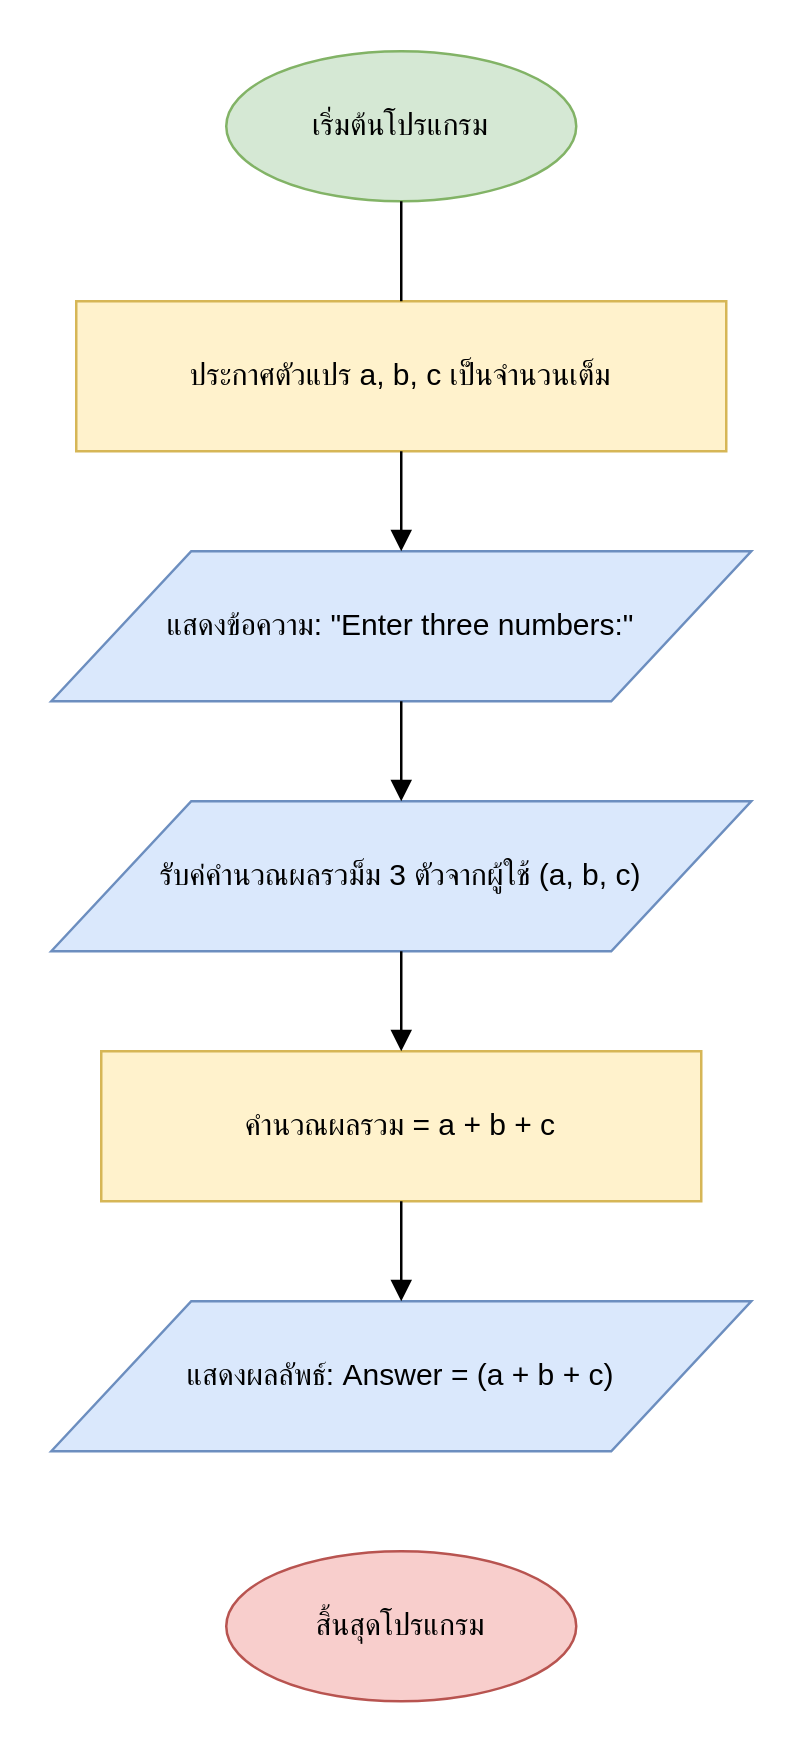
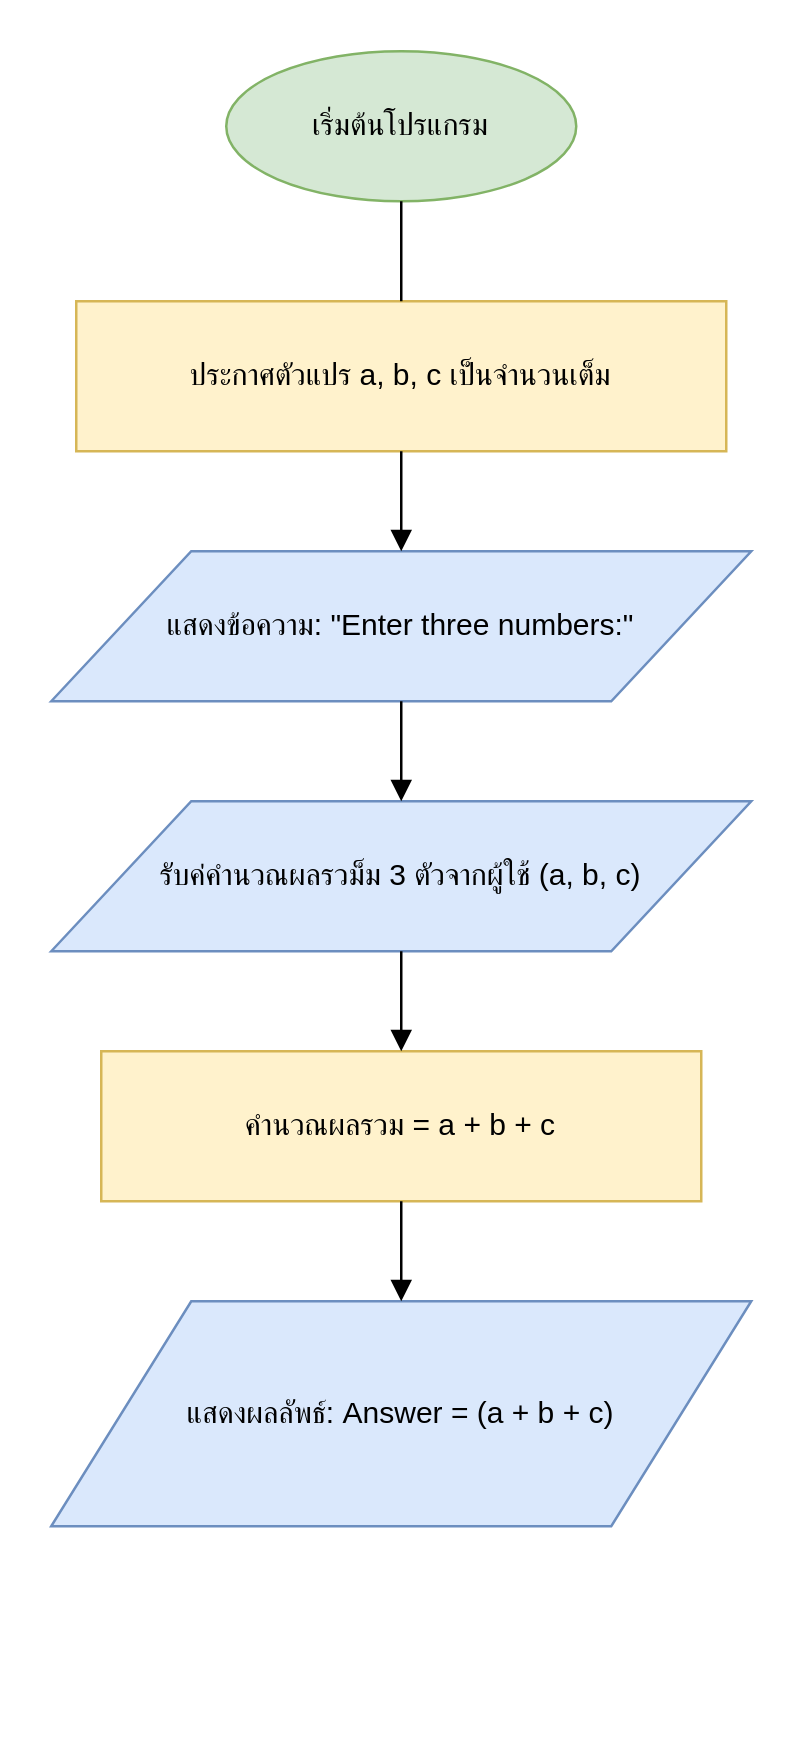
node "แสดงผลลัพธ์: Answer = (a + b + c)": size 700x150 -> 700x225
node "สิ้นสุดโปรแกรม": removed
